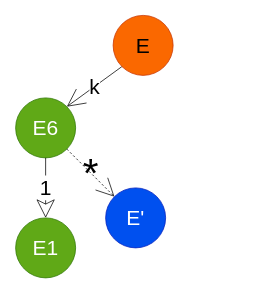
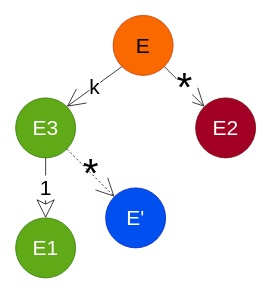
edge "E" -> "E2": added, label "*"
node "E6": label "E6" -> "E3"
node "E2": added
